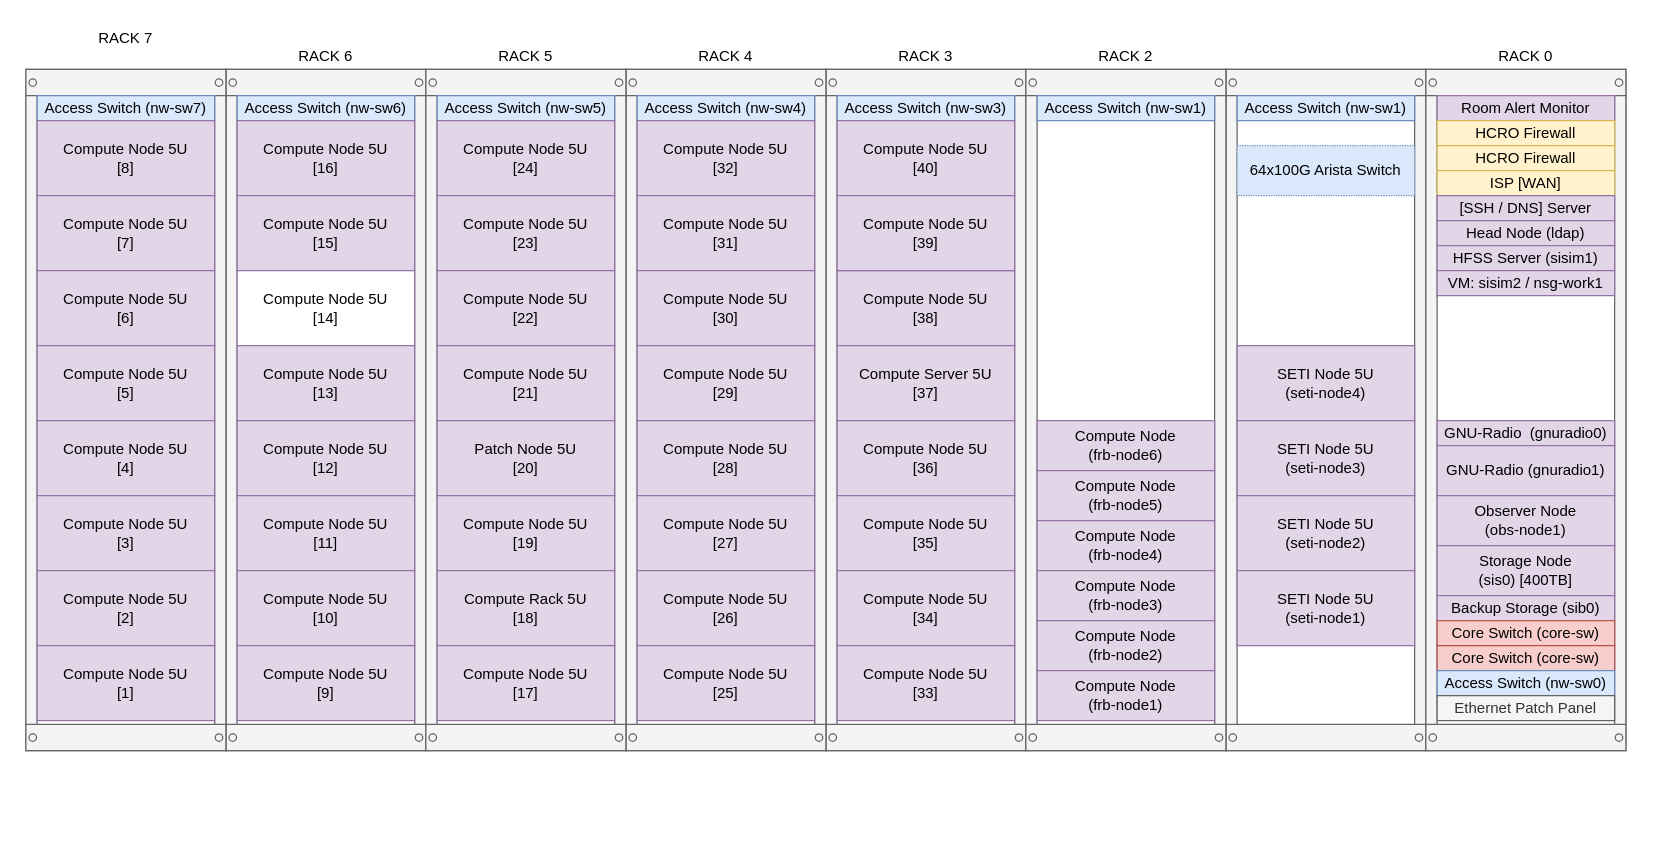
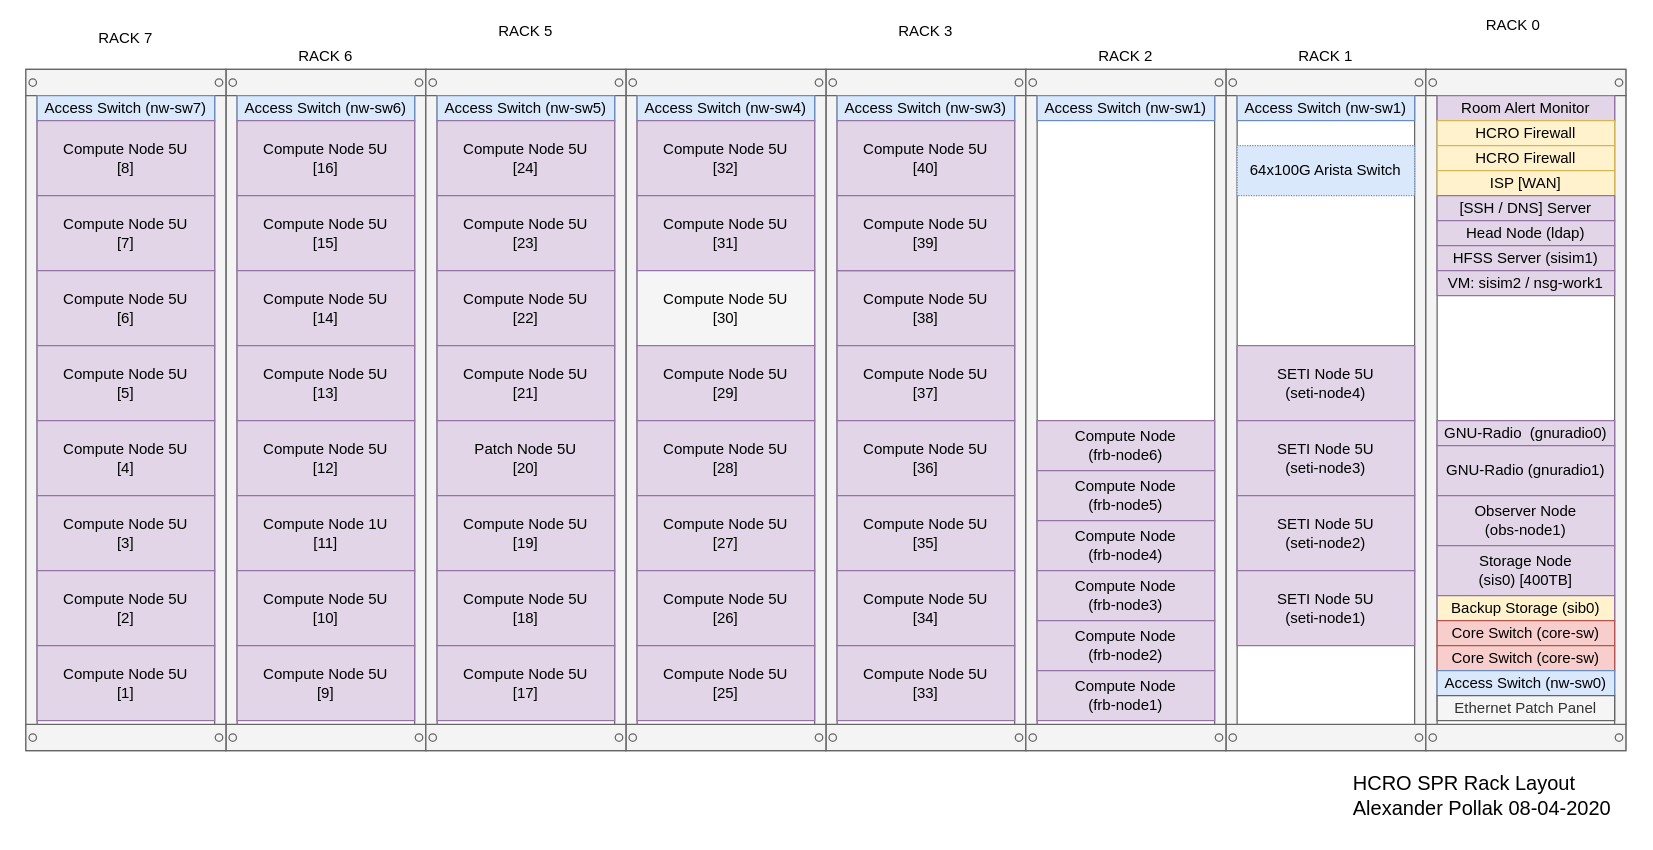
node "RACK 5": moved (526, 57) -> (526, 32)
node "RACK 4": removed
node "RACK 3": moved (926, 57) -> (926, 32)
node "RACK 1": added
node "RACK 0": moved (1526, 57) -> (1513, 26)
node "Compute Node 5U [14]": fillcolor #ffffff -> #e1d5e7
node "Compute Node 5U [30]": fillcolor #e1d5e7 -> #f5f5f5
node "Compute Server 5U [37]": label "Compute Server 5U [37]" -> "Compute Node 5U [37]"
node "Compute Node 5U [11]": label "Compute Node 5U [11]" -> "Compute Node 1U [11]"
node "Compute Rack 5U [18]": label "Compute Rack 5U [18]" -> "Compute Node 5U [18]"
node "Backup Storage (sib0)": fillcolor #e1d5e7 -> #fff2cc
node "HCRO SPR Rack Layout Alexander Pollak 08-04-2020": added
